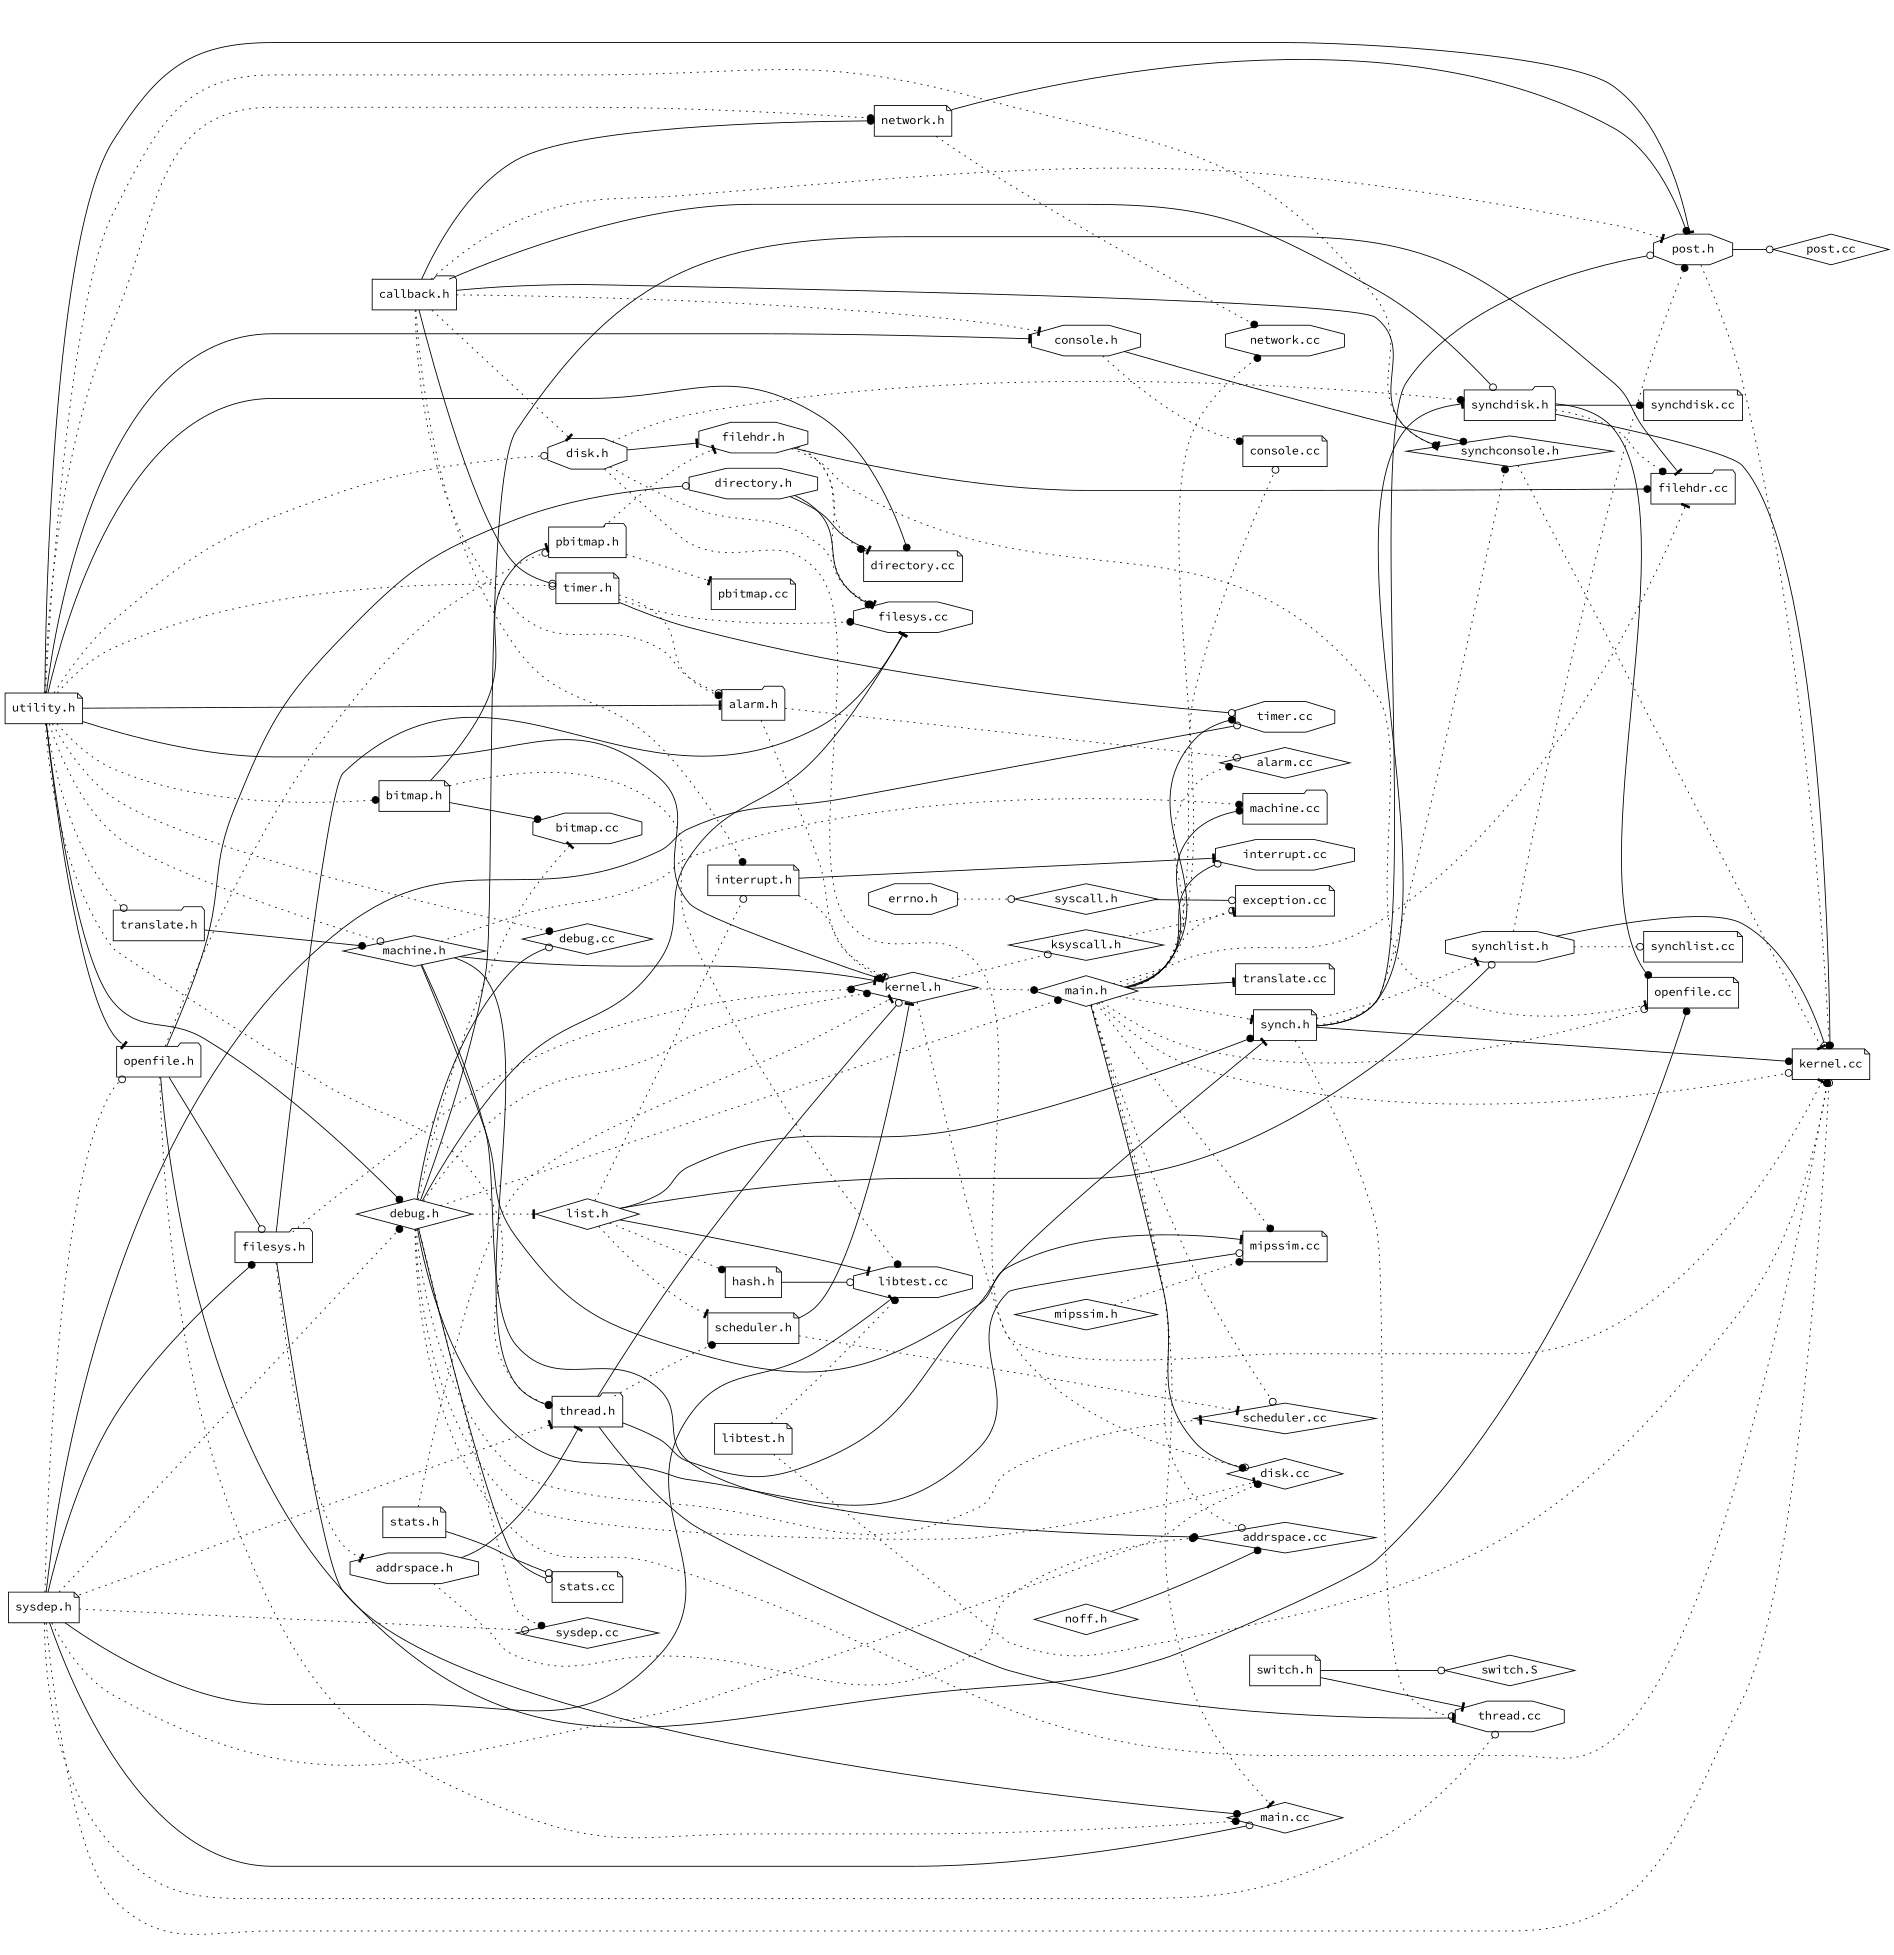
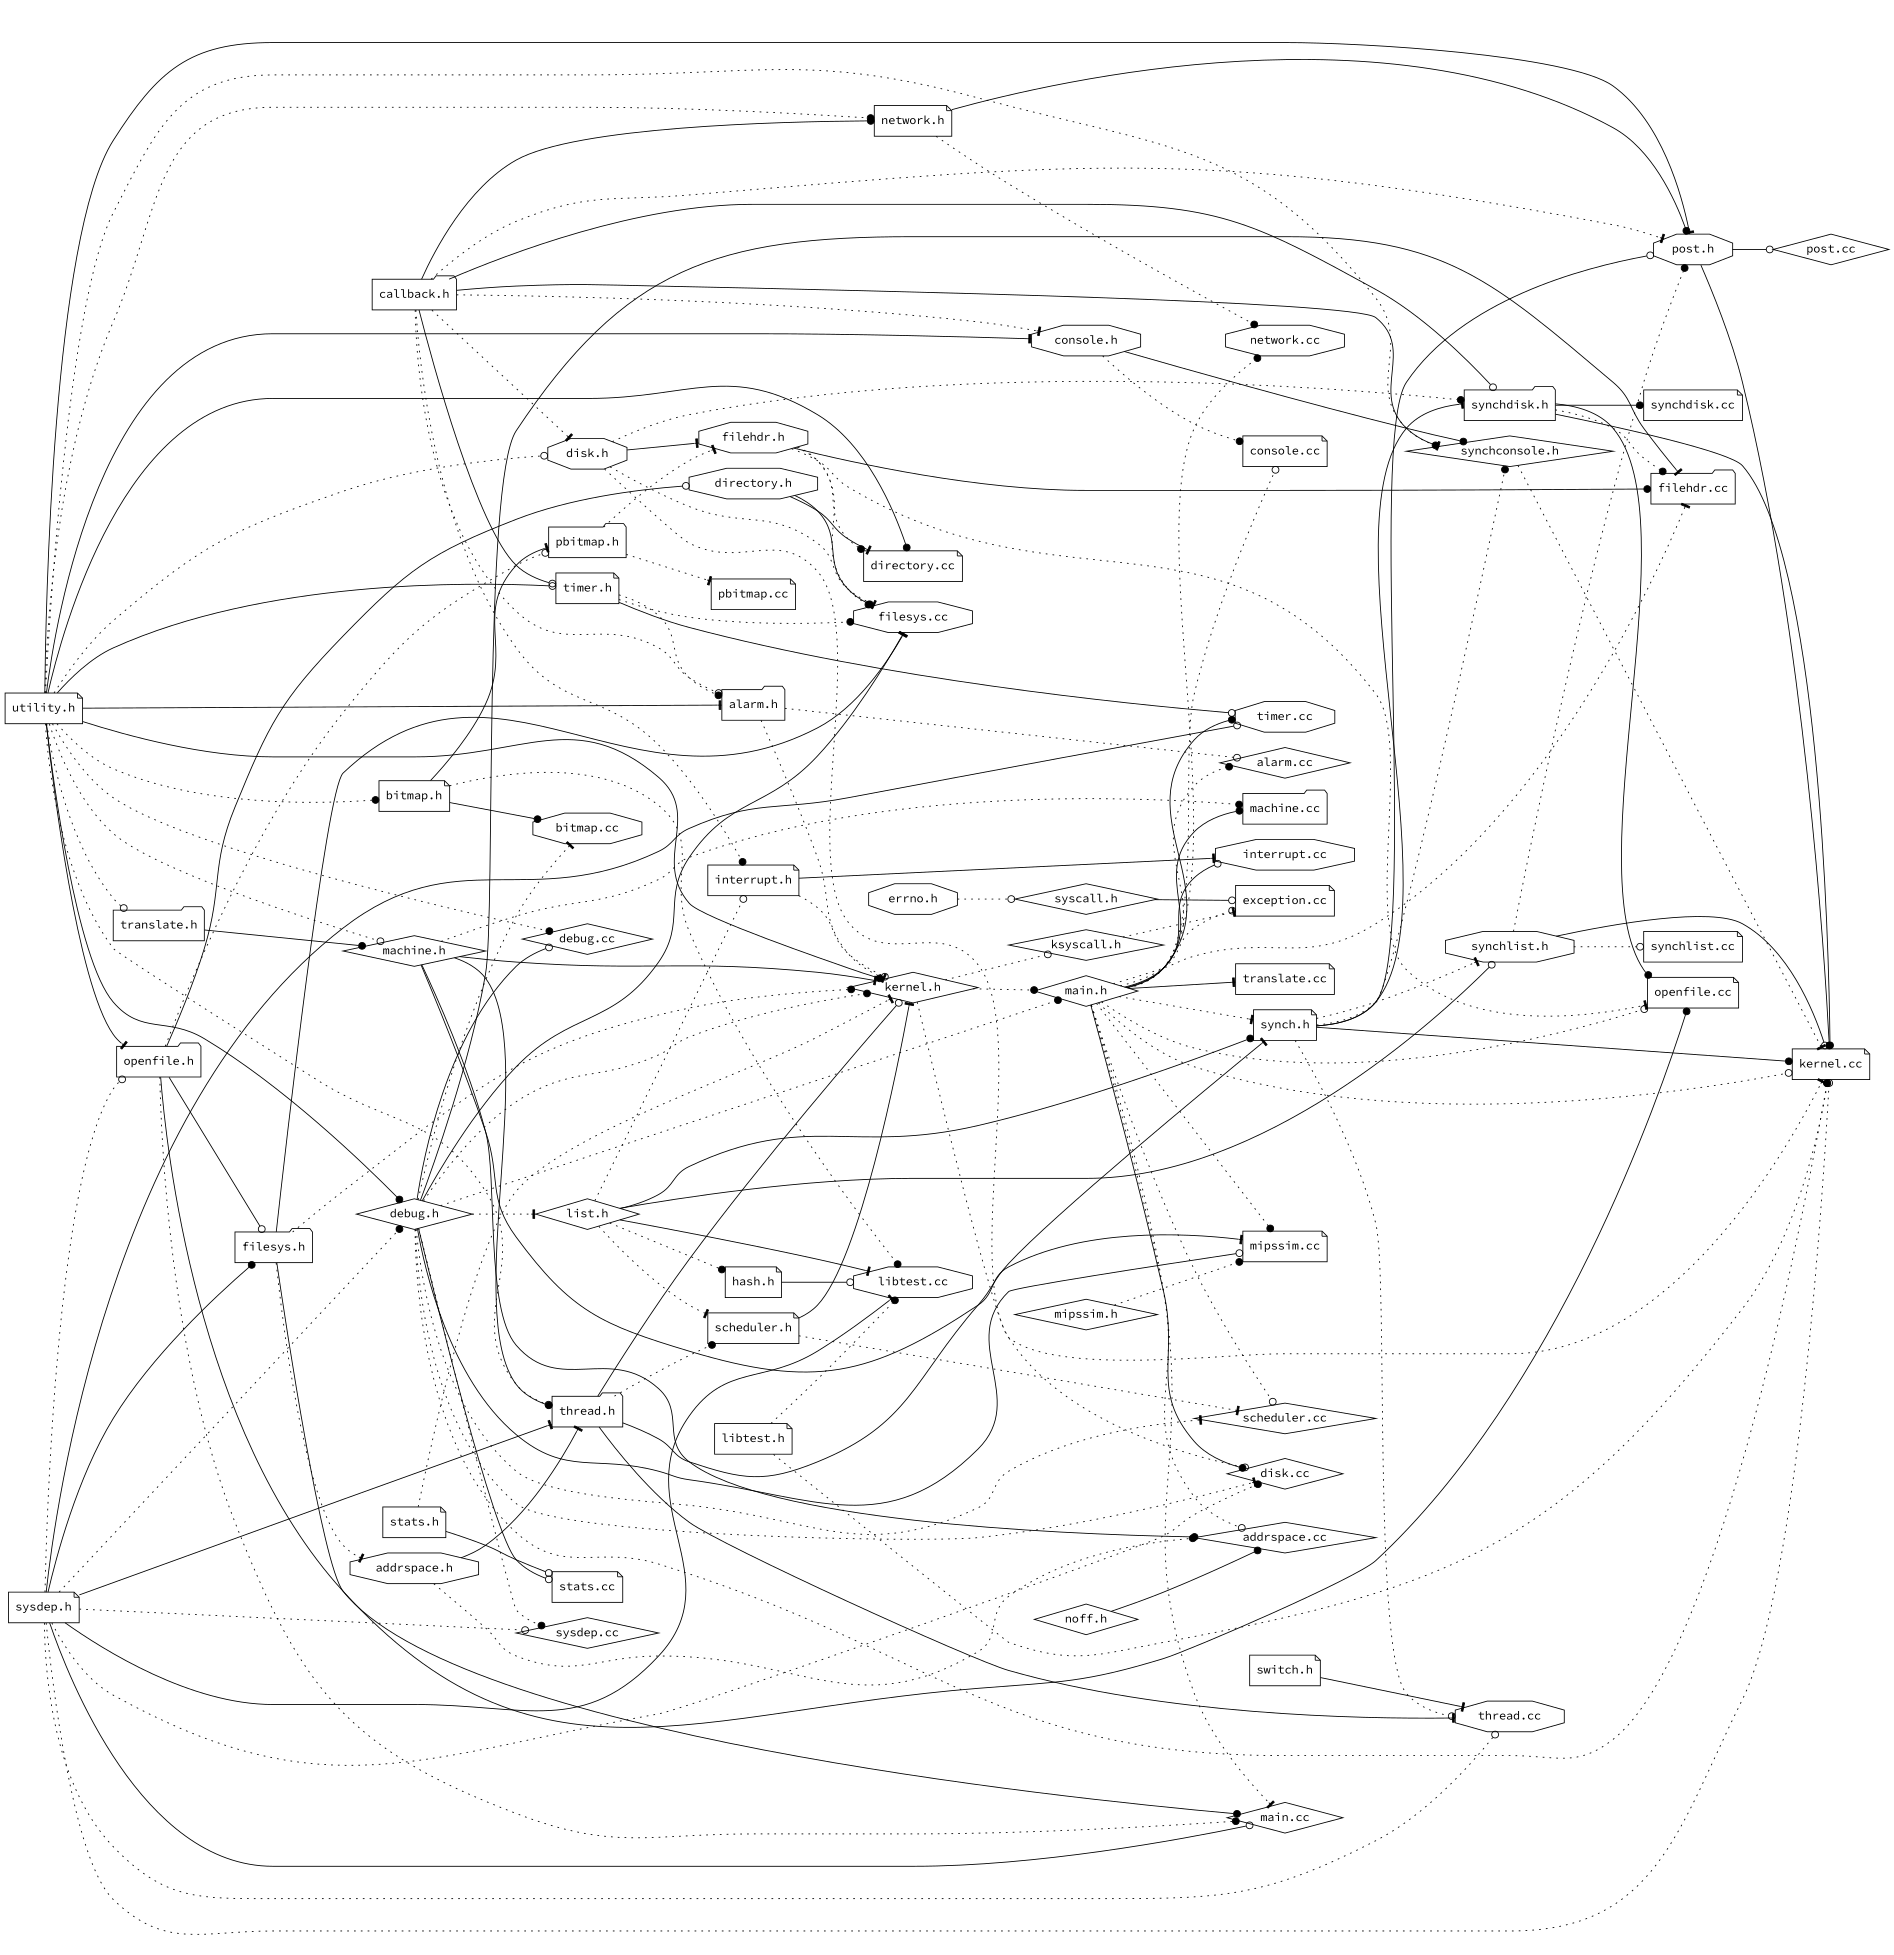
edge "utility.h" -> "timer.h": style dotted -> solid
edge "post.h" -> "kernel.cc": style dotted -> solid
edge "sysdep.h" -> "thread.h": style dotted -> solid
node "switch.S": removed
